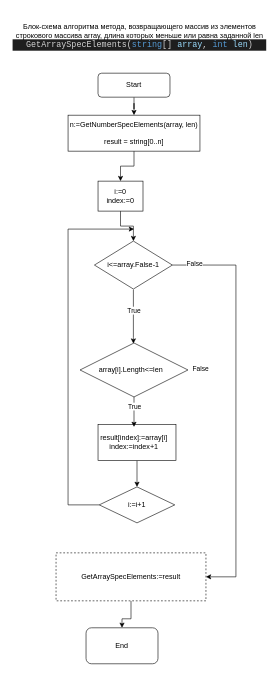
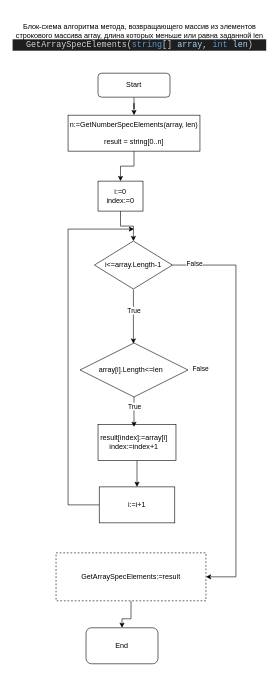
node "i<=array.False-1": label "i<=array.False-1" -> "i<=array.Length-1"
node "i:=i+1": shape diamond -> rectangle
